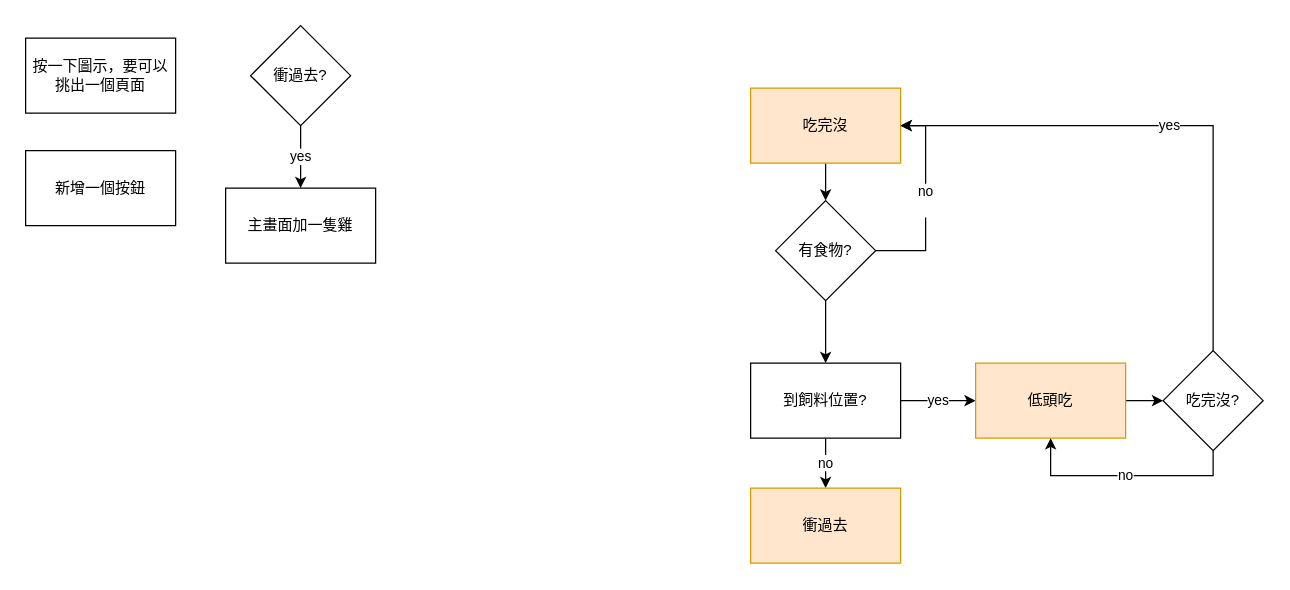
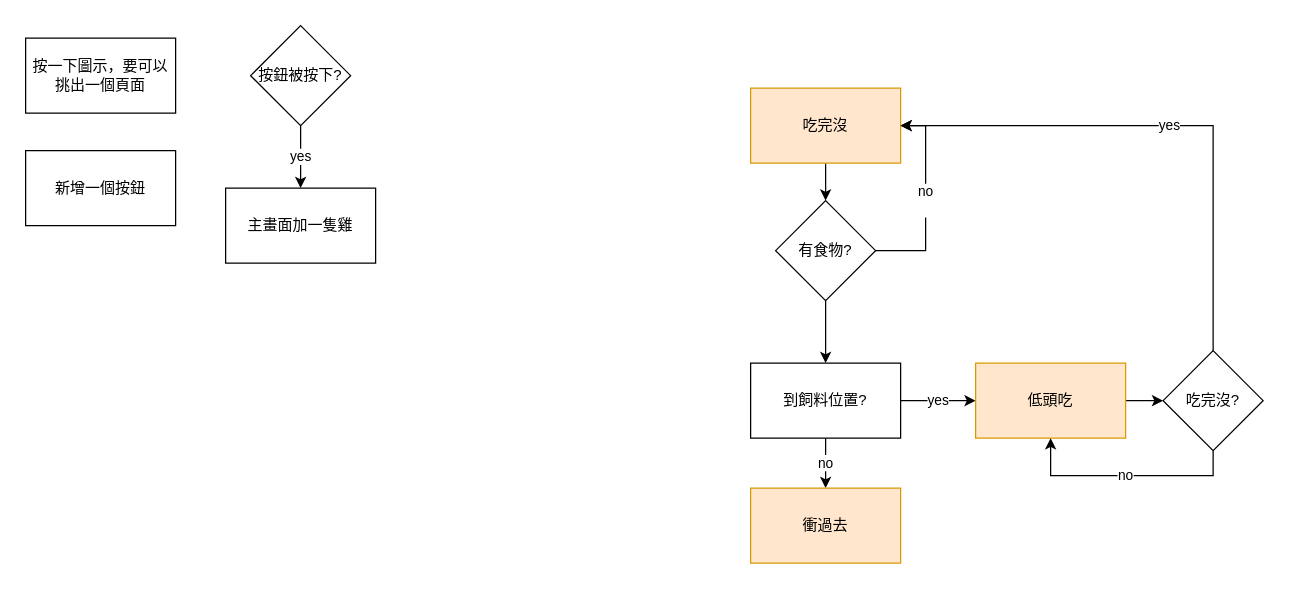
node "衝過去?": label "衝過去?" -> "按鈕被按下?"
